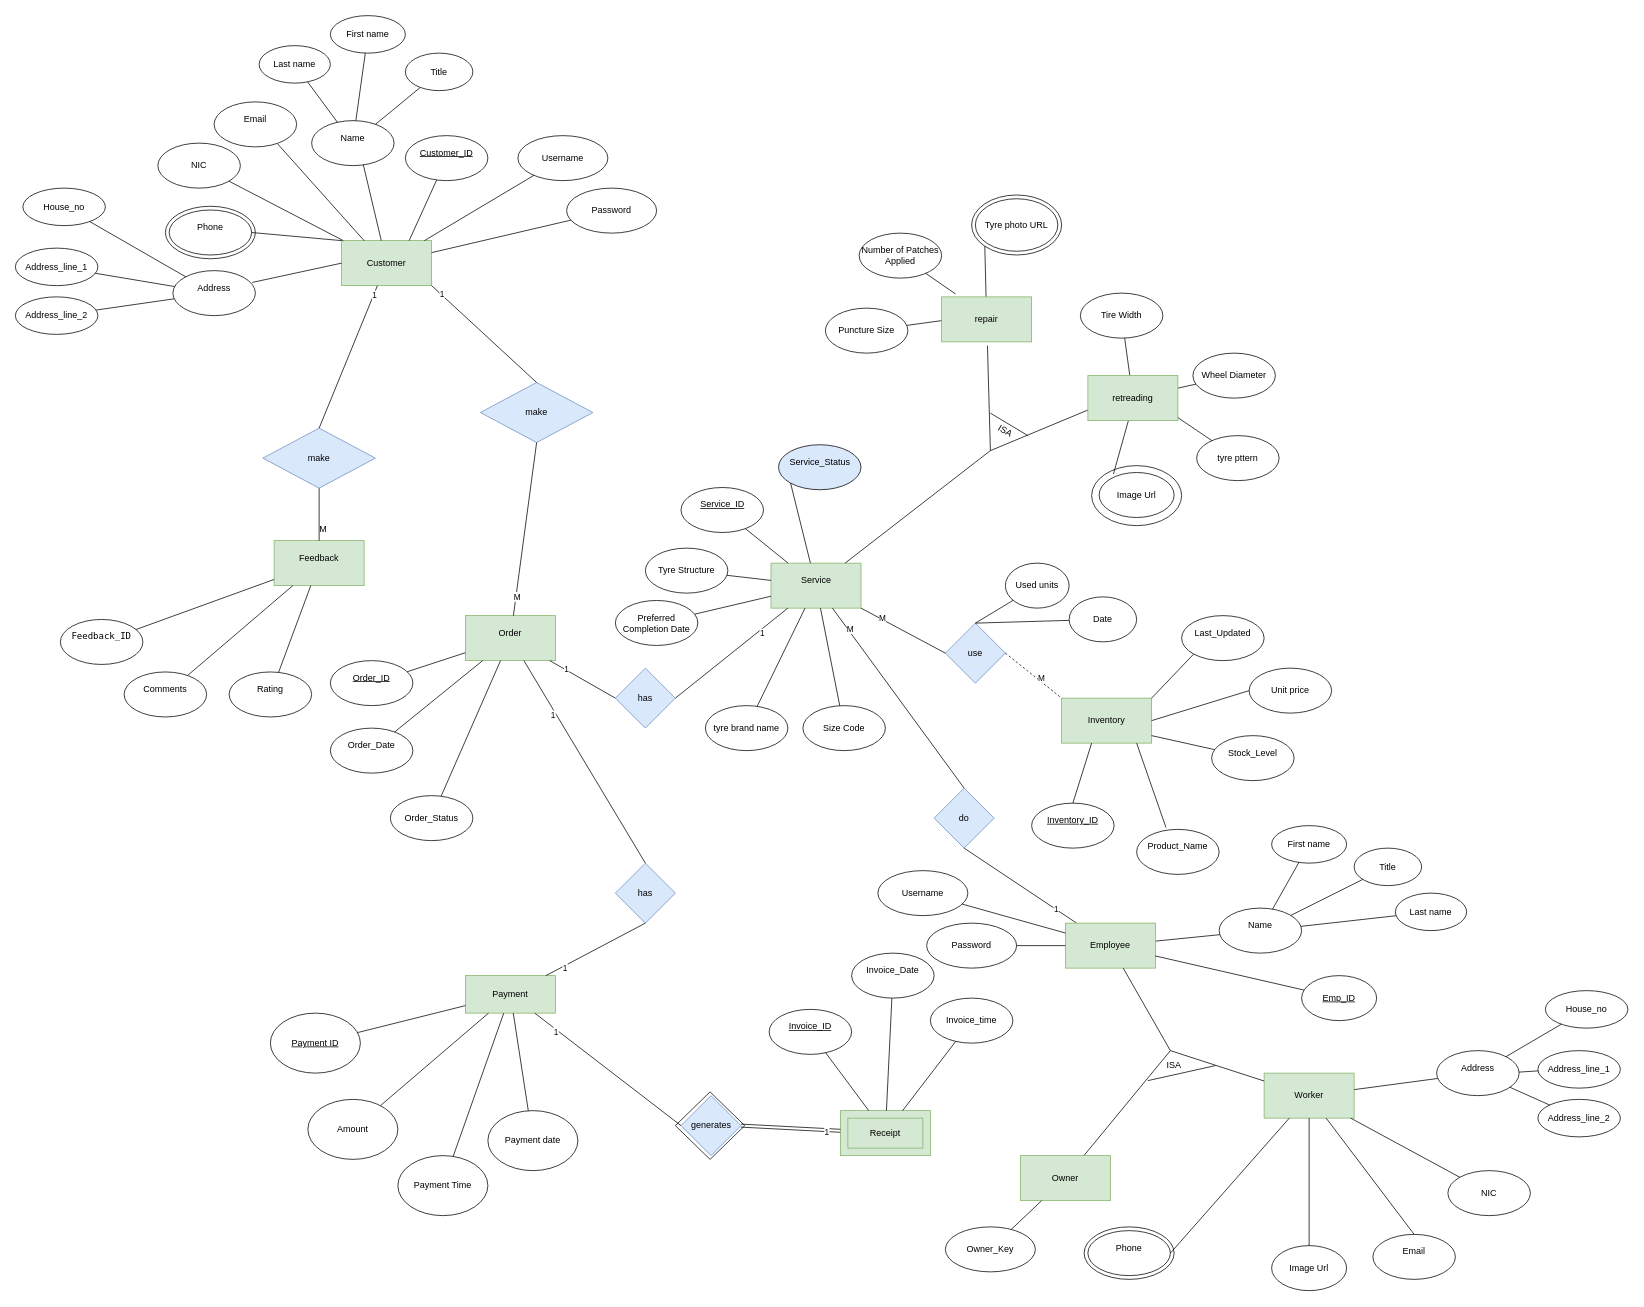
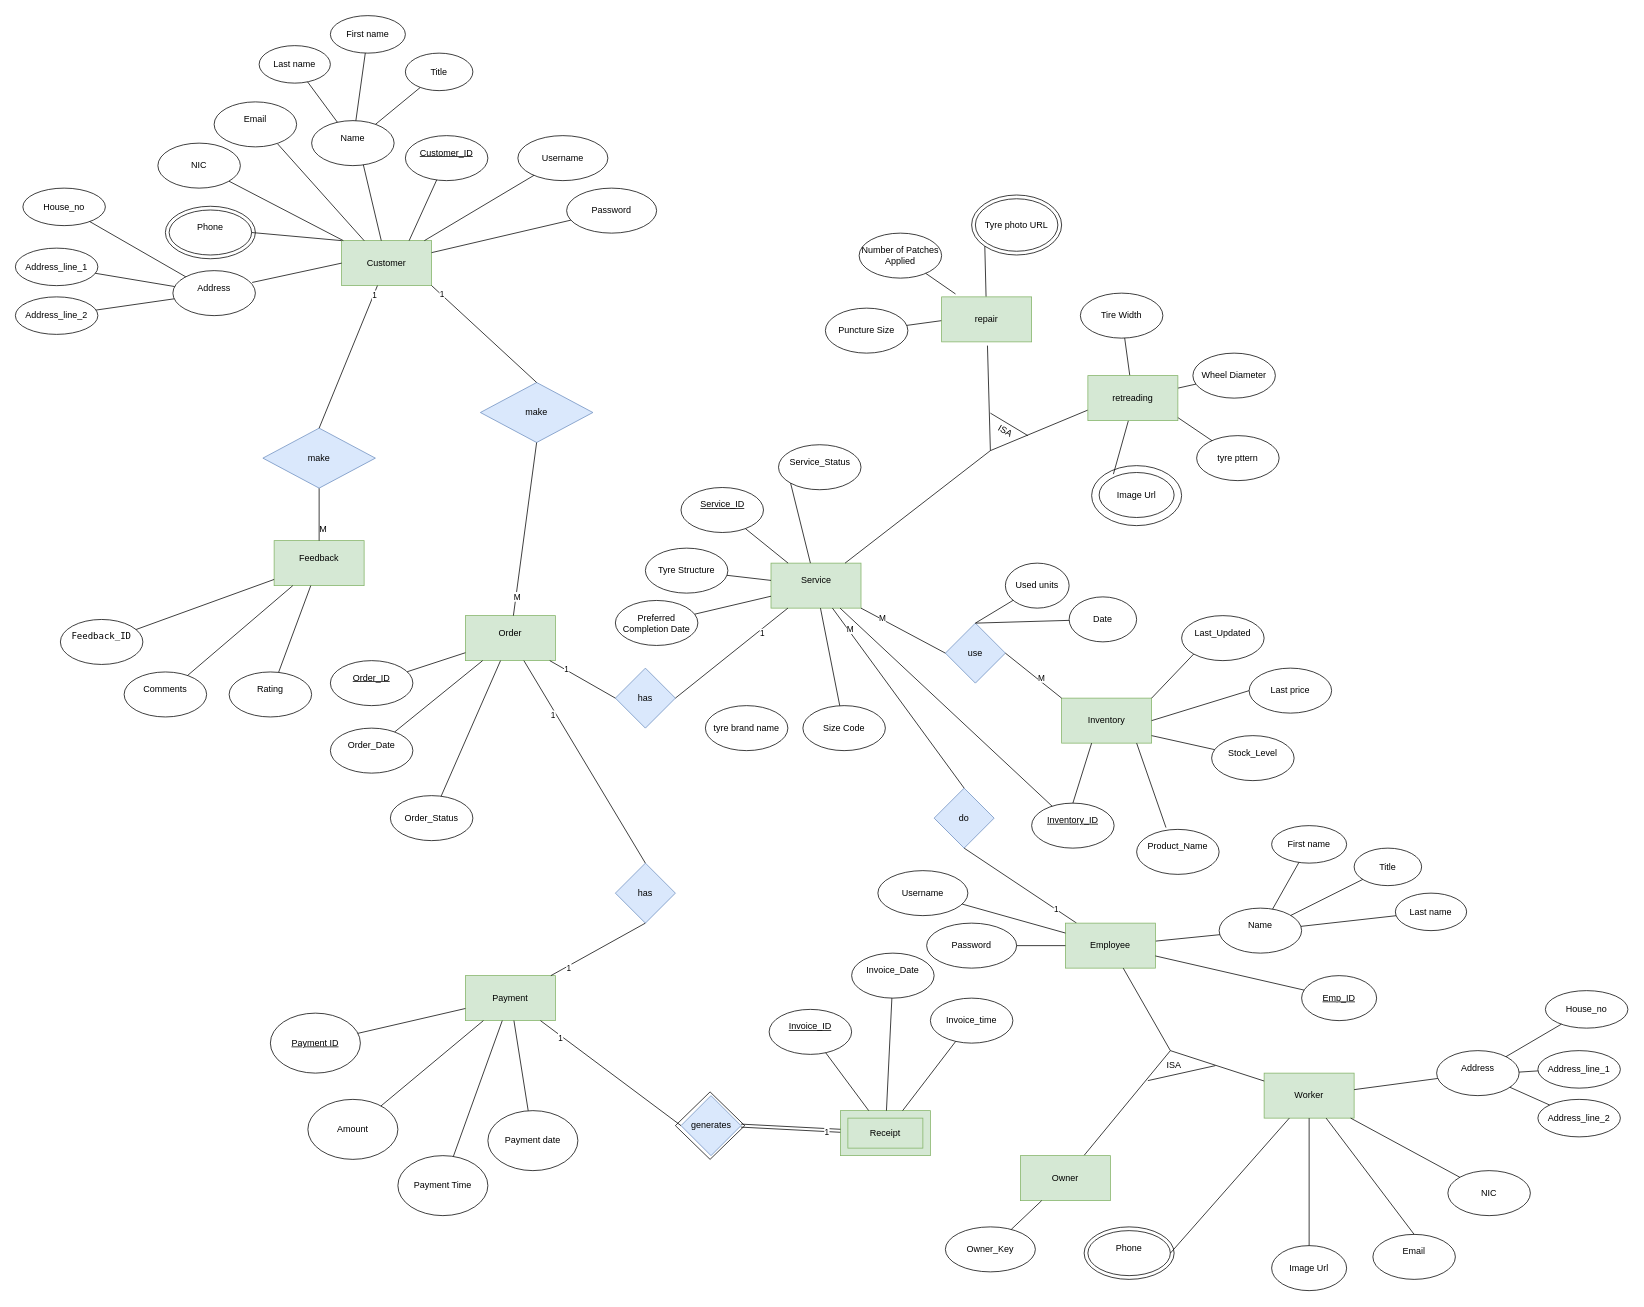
node "Service_Status": fillcolor #dae8fc -> #ffffff
edge "Service" -- "tyre brand name": now "Service" -- "Inventory_ID"
edge "use" -- "Inventory": style dashed -> solid
node "Unit price": label "Unit price" -> "Last price"
node "Payment": size 90x38 -> 90x45
